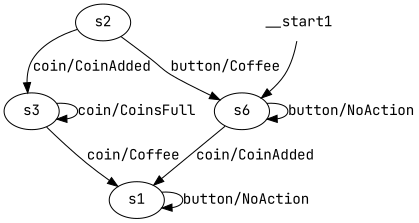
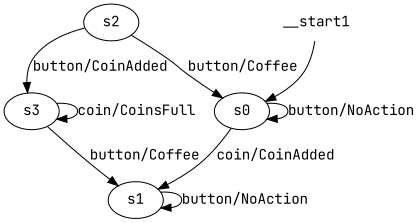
edge "s2" -> "s3": label "coin/CoinAdded" -> "button/CoinAdded"
node "s6": label "s6" -> "s0"
edge "s3" -> "s1": label "coin/Coffee" -> "button/Coffee"
